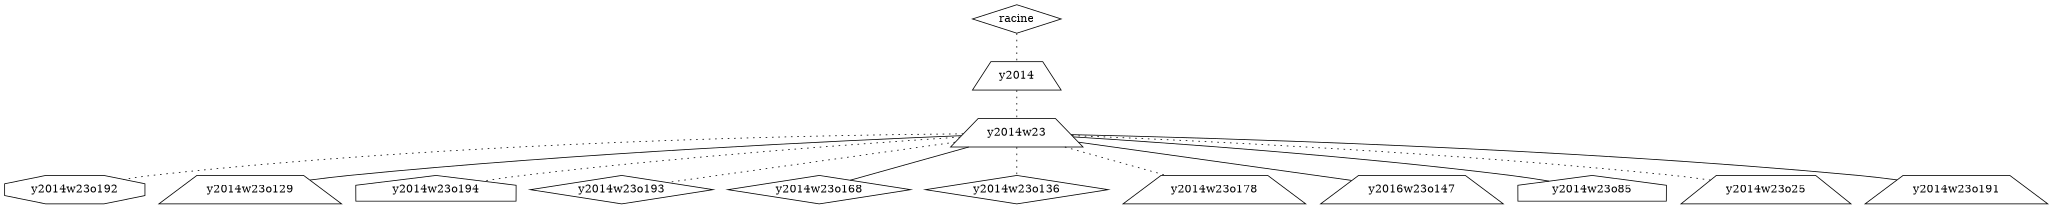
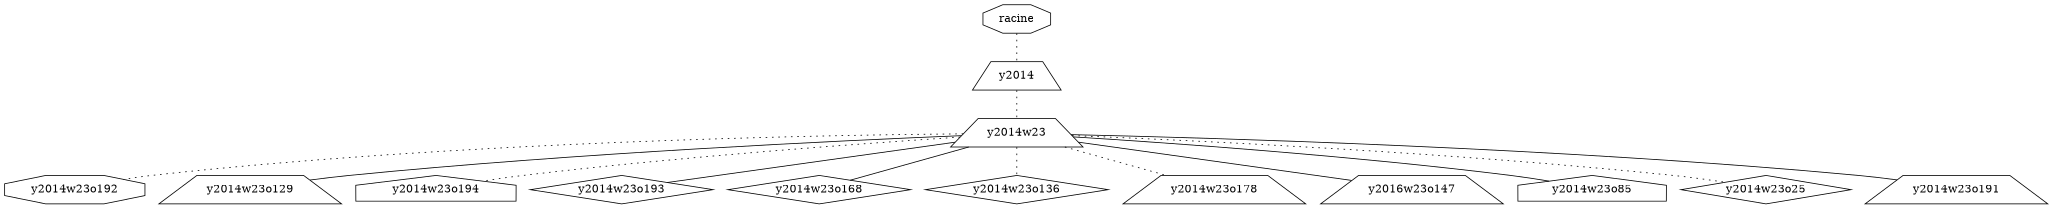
node "racine": shape diamond -> octagon
edge "y2014w23" -- "y2014w23o193": style dotted -> solid
node "y2014w23o25": shape trapezium -> diamond
